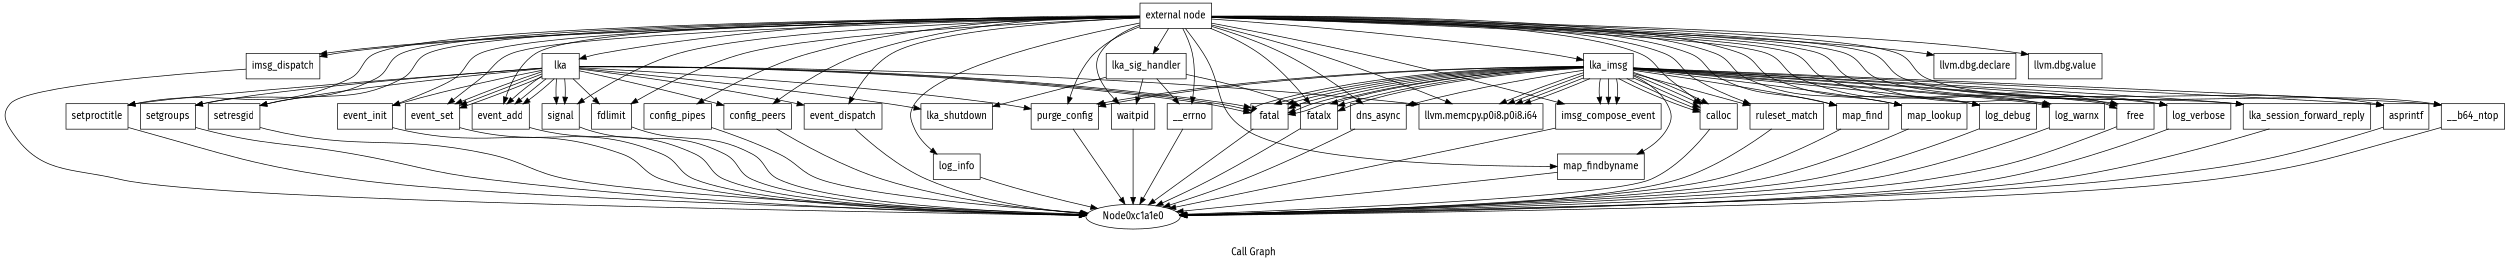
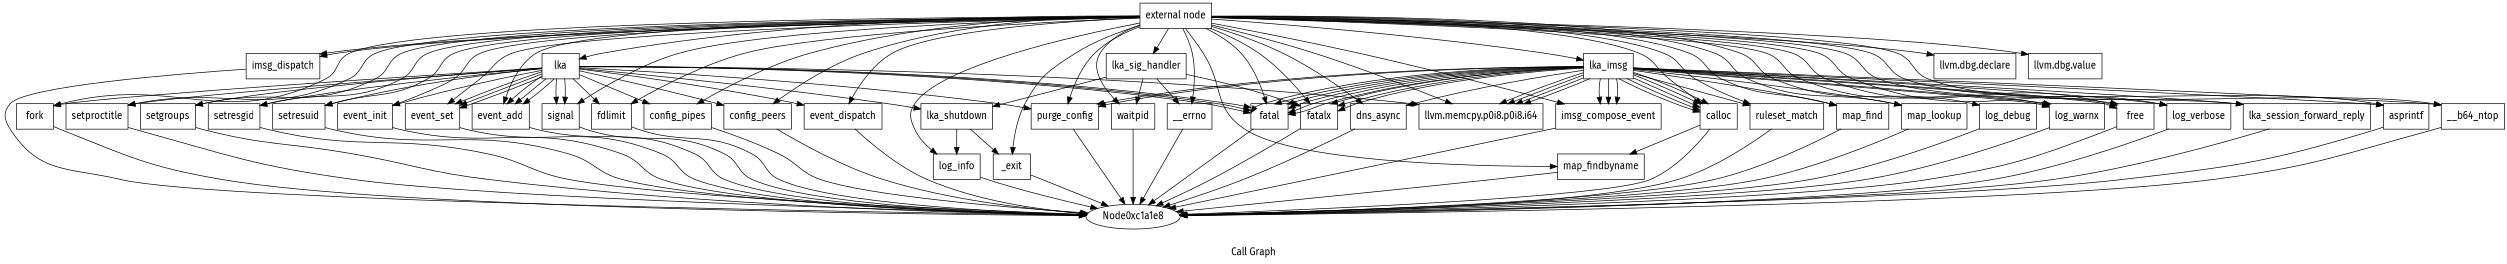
edge "external node" -> "fatal": added
edge "lka_imsg" -> "log_debug": removed
edge "lka" -> "config_pipes": added
edge "lka_imsg" -> "map_findbyname": now "calloc" -> "map_findbyname"
node "fork": added
node "setresuid": added
edge "lka_shutdown" -> "log_info": added
node "_exit": added
node "Node0xc1a1e0": label "Node0xc1a1e0" -> "Node0xc1a1e8"
